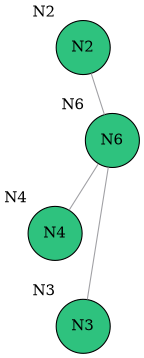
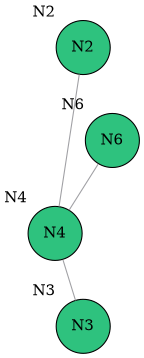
edge "N2 N2" -- "N6 N6": now "N2 N2" -- "N4 N4"
edge "N6 N6" -- "N3 N3": now "N4 N4" -- "N3 N3"
